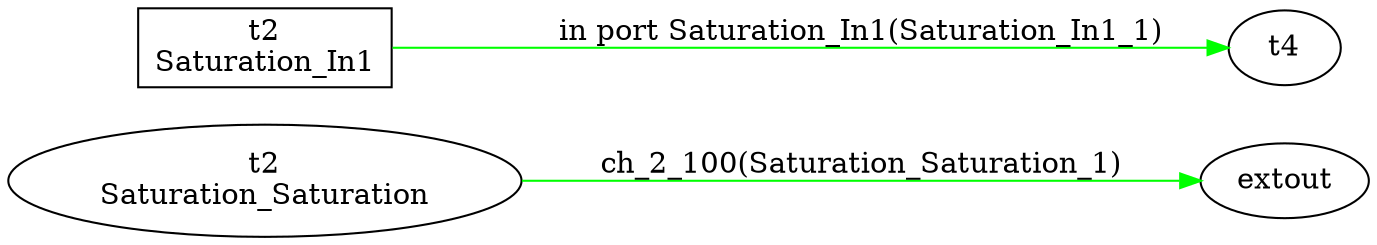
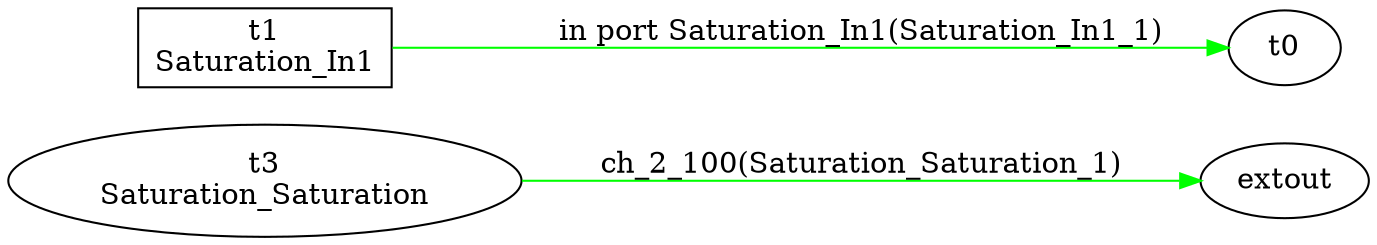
node "t2 Saturation_In1": label "t2 Saturation_In1" -> "t1 Saturation_In1"
node "t4": label "t4" -> "t0"
node "t2 Saturation_Saturation": label "t2 Saturation_Saturation" -> "t3 Saturation_Saturation"
